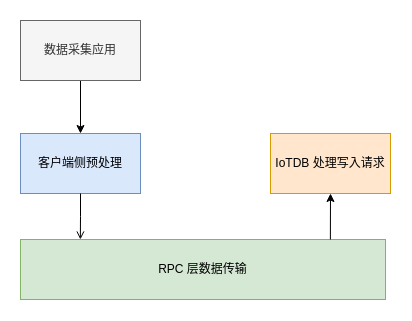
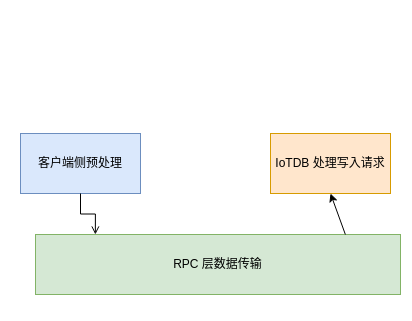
node "数据采集应用": removed
edge "数据采集应用" -> "客户端侧预处理": removed
node "RPC 层数据传输": moved (203, 270) -> (218, 265)
